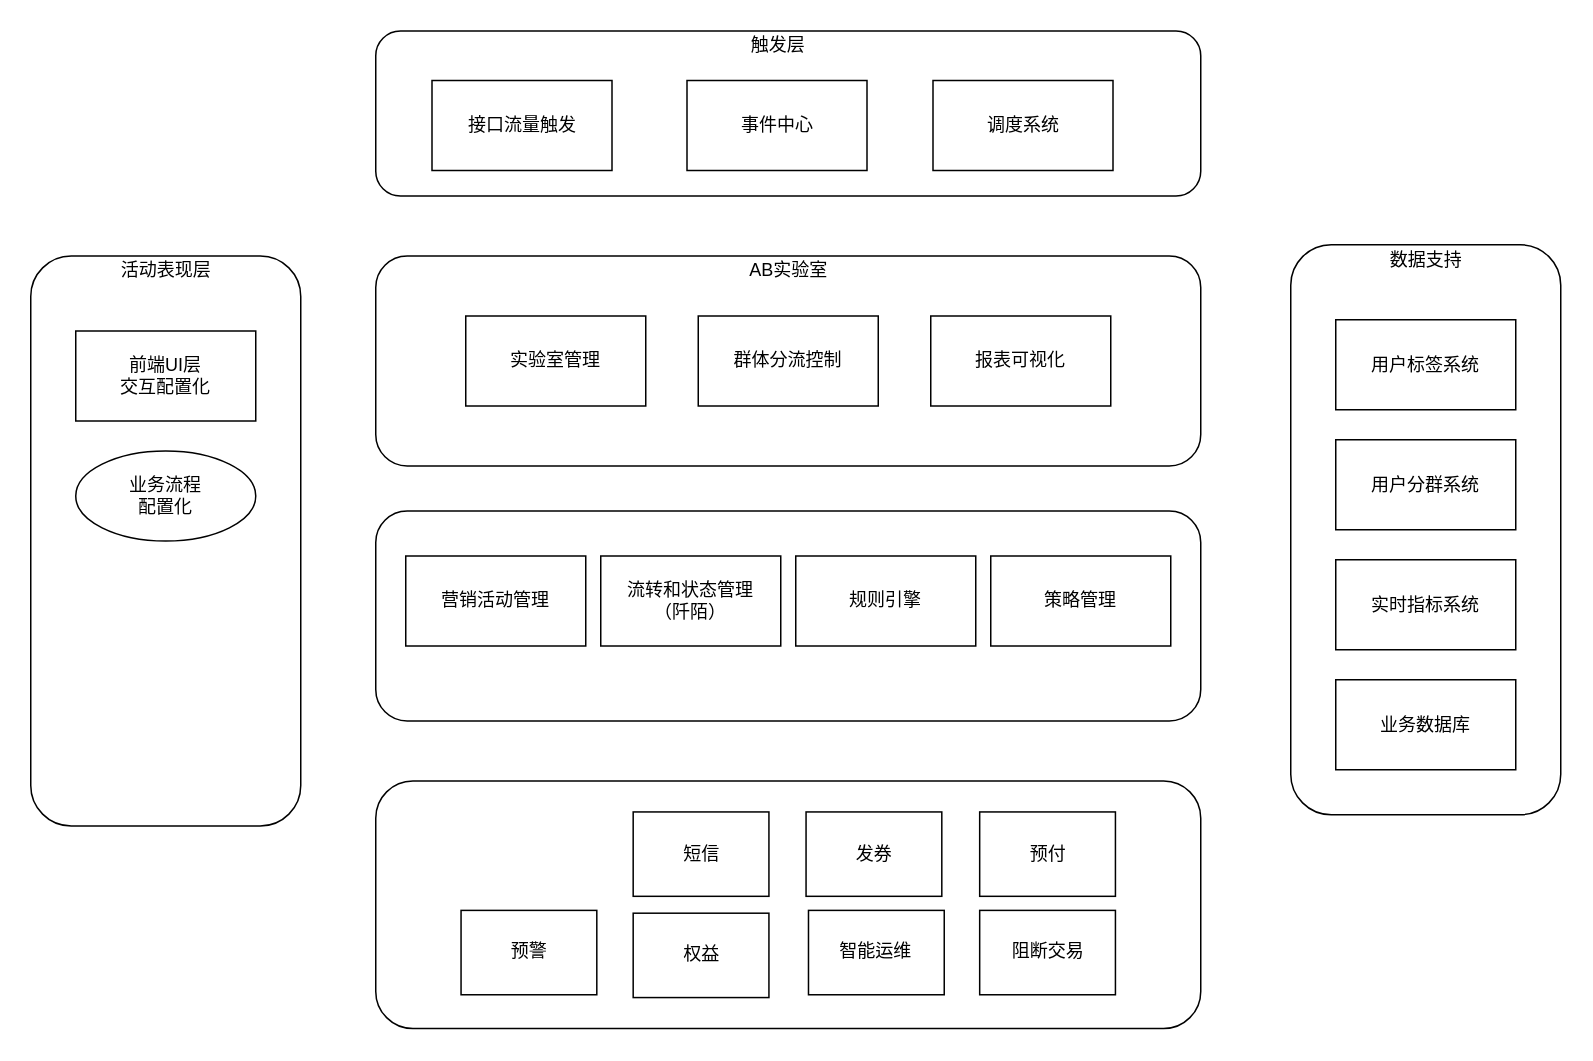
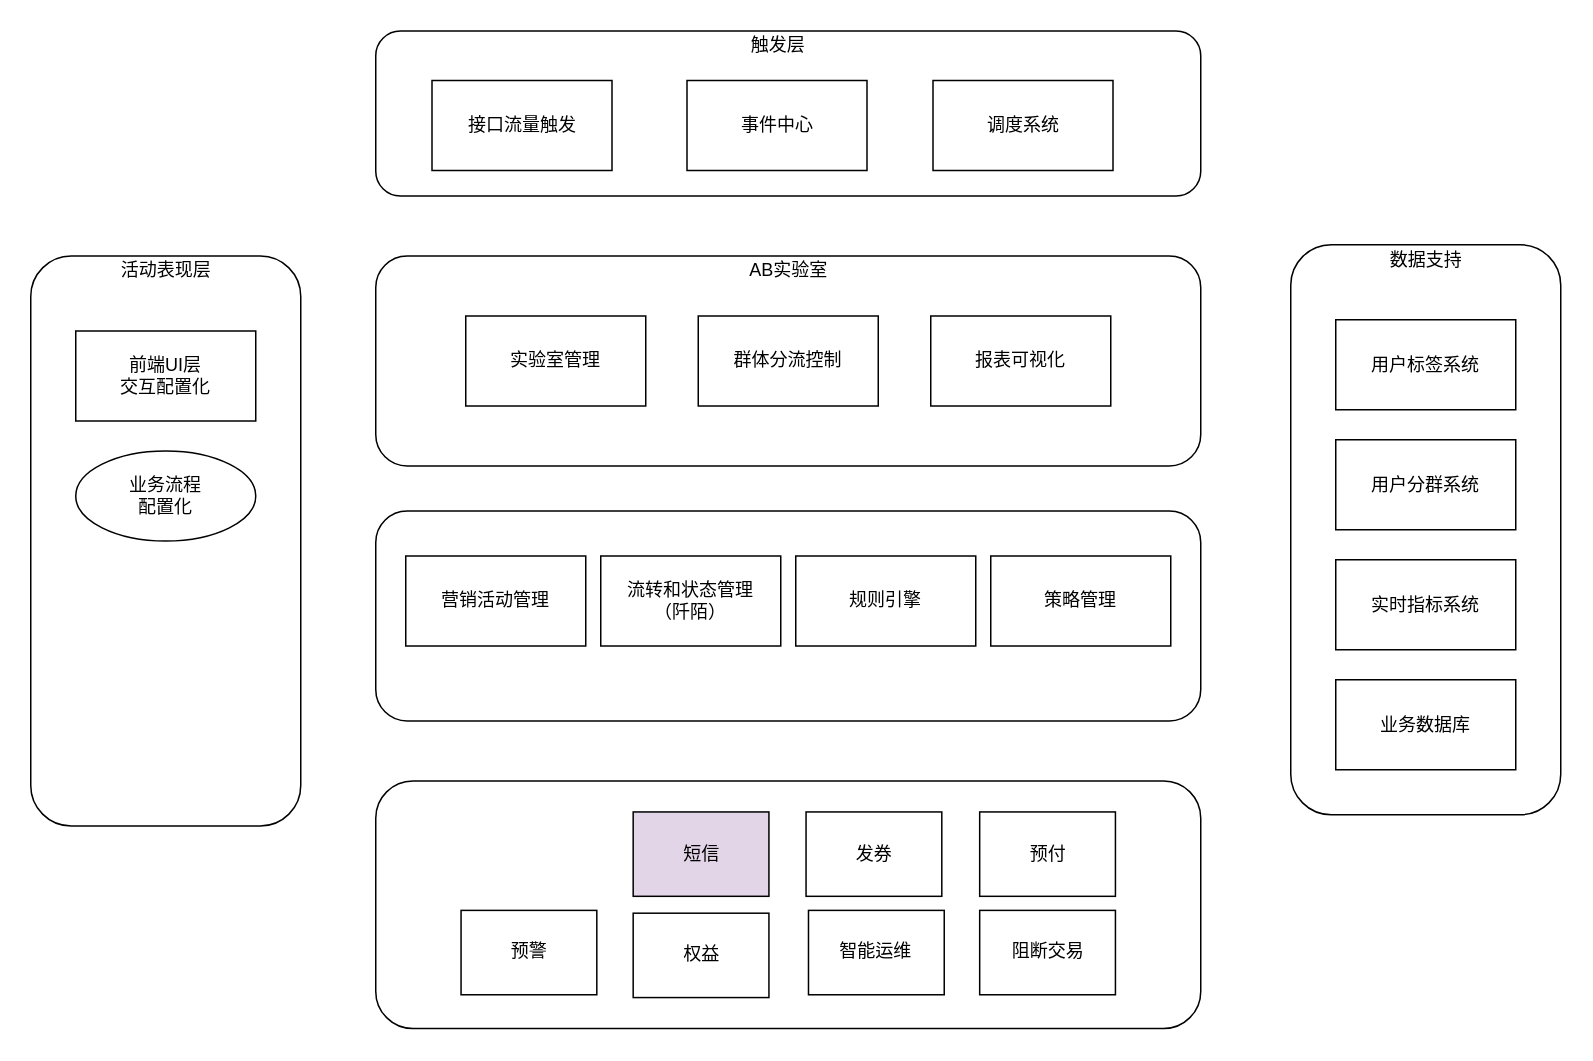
node "短信": fillcolor #ffffff -> #e1d5e7
